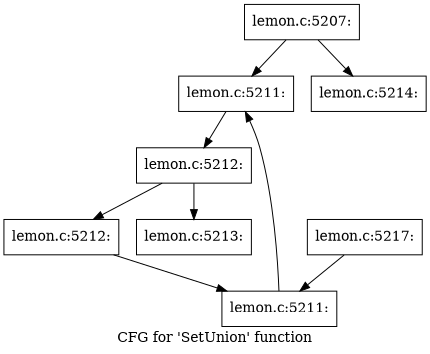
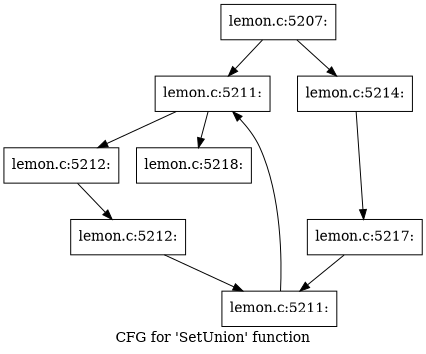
edge "lemon.c:5214:" -> "lemon.c:5217:": added
node "lemon.c:5218:": added
node "lemon.c:5213:": removed
